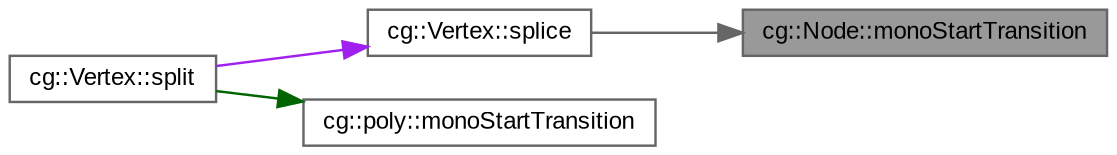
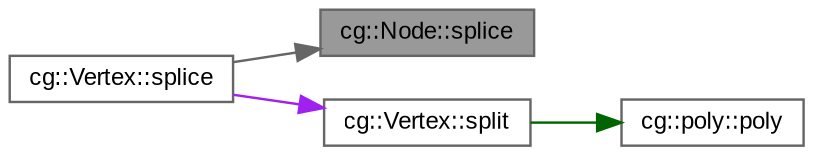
node "cg::Node::monoStartTransition": label "cg::Node::monoStartTransition" -> "cg::Node::splice"
edge "cg::Vertex::split" -> "cg::Vertex::splice": reversed
node "cg::poly::monoStartTransition": label "cg::poly::monoStartTransition" -> "cg::poly::poly"
